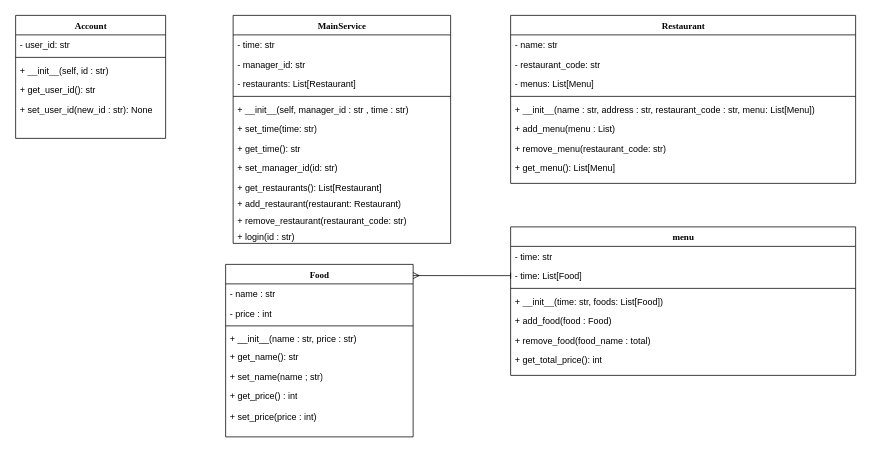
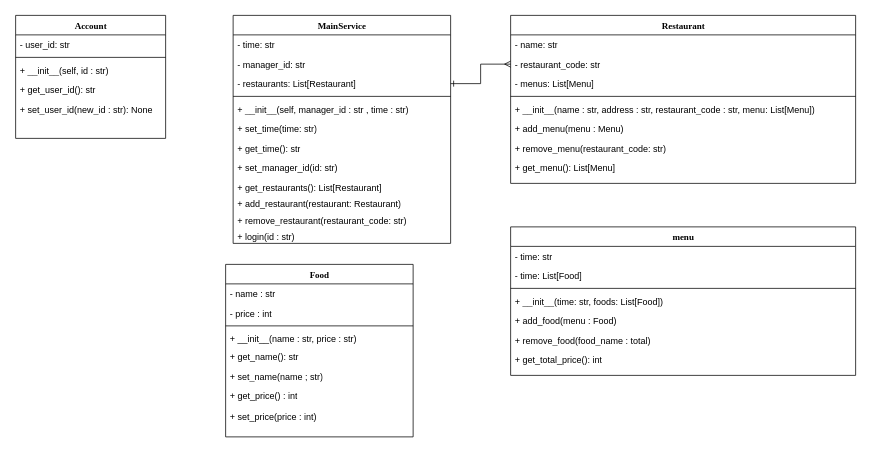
edge "- restaurant_code: str" -- "- restaurants: List[Restaurant]": added
node "+ add_menu(menu : List)": label "+ add_menu(menu : List)" -> "+ add_menu(menu : Menu)"
edge "- time: List[Food]" -- "Food": removed
node "+ add_food(food : Food)": label "+ add_food(food : Food)" -> "+ add_food(menu : Food)"
